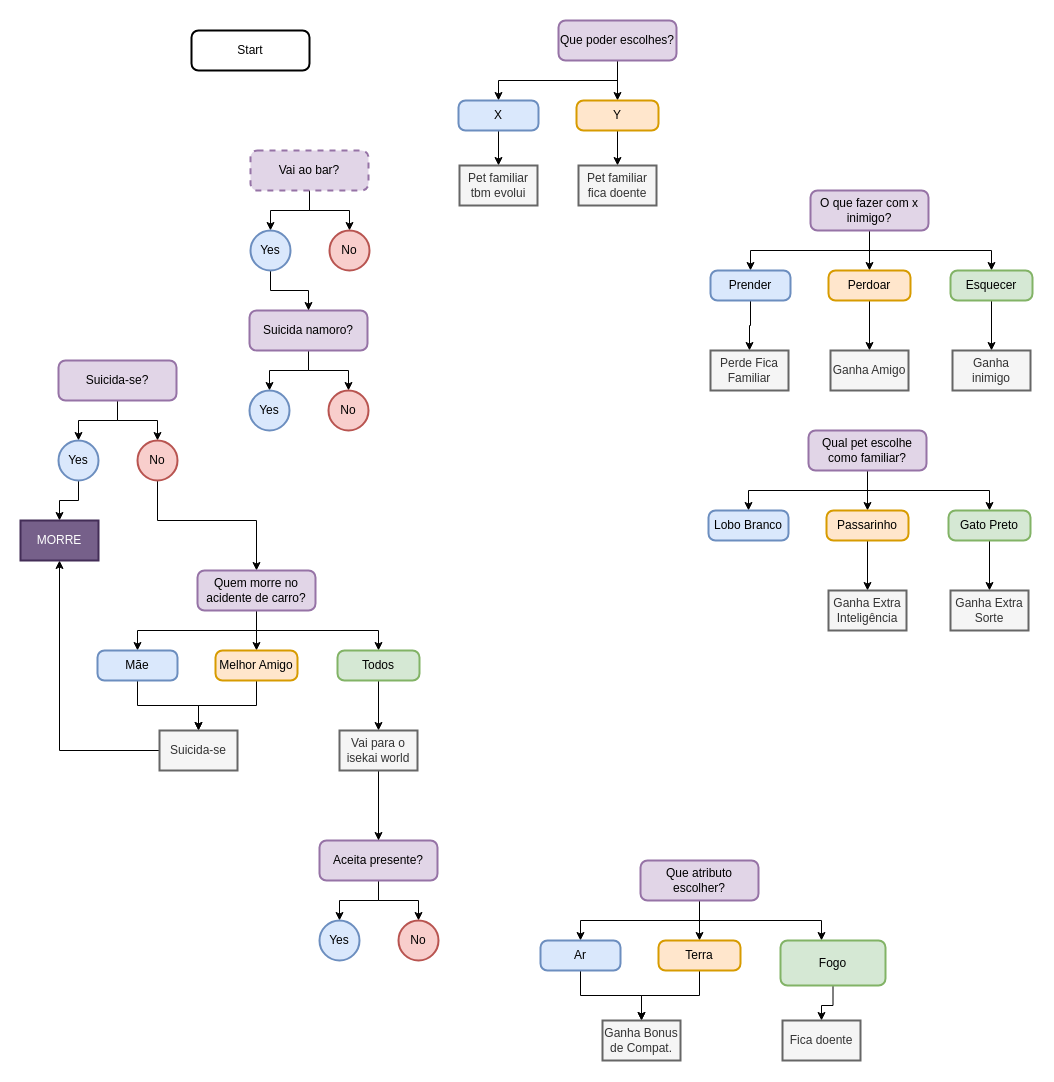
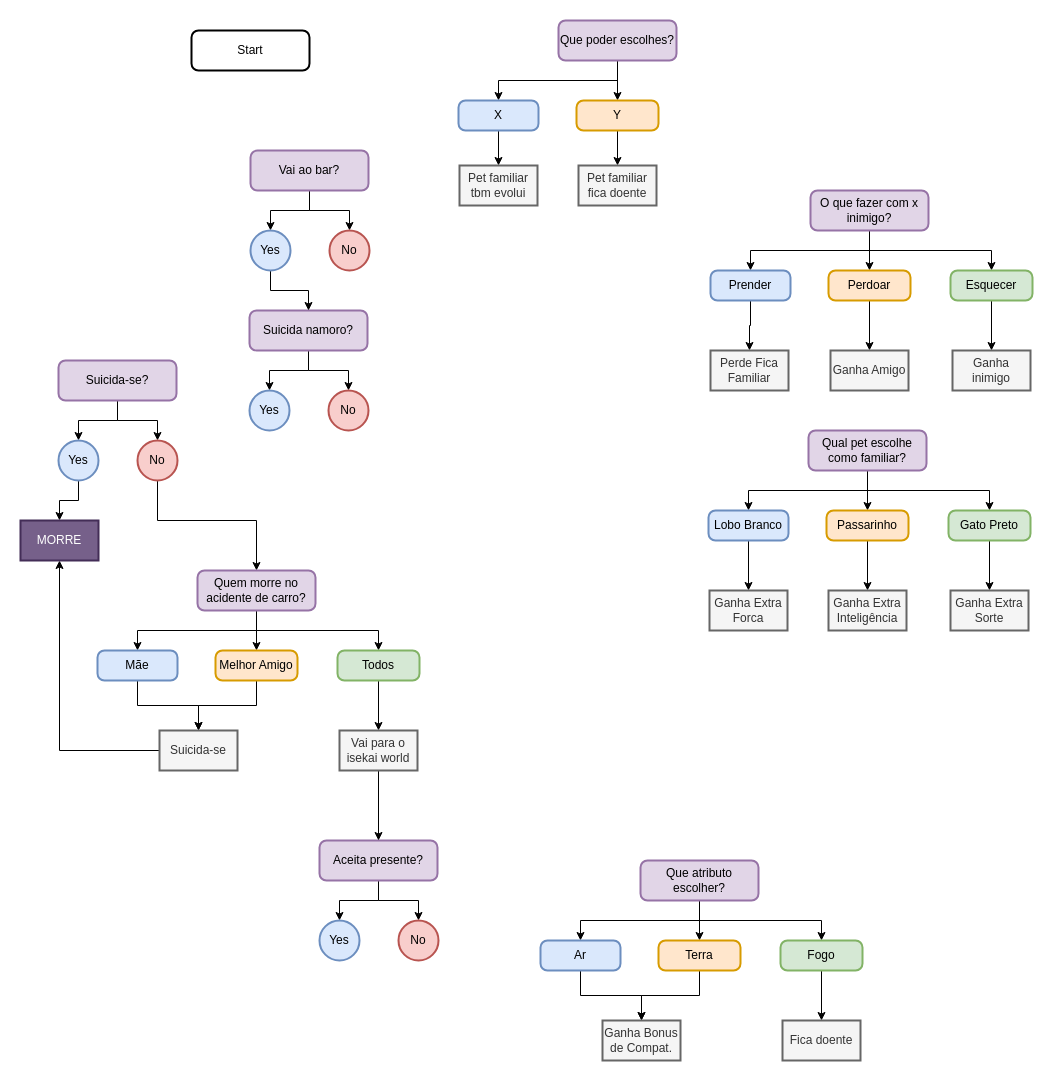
node "Vai ao bar?": style dashed -> solid
edge "Lobo Branco" -> "Ganha Extra Forca": added
node "Ganha Extra Forca": added
node "Fogo": size 105x45 -> 82x30
